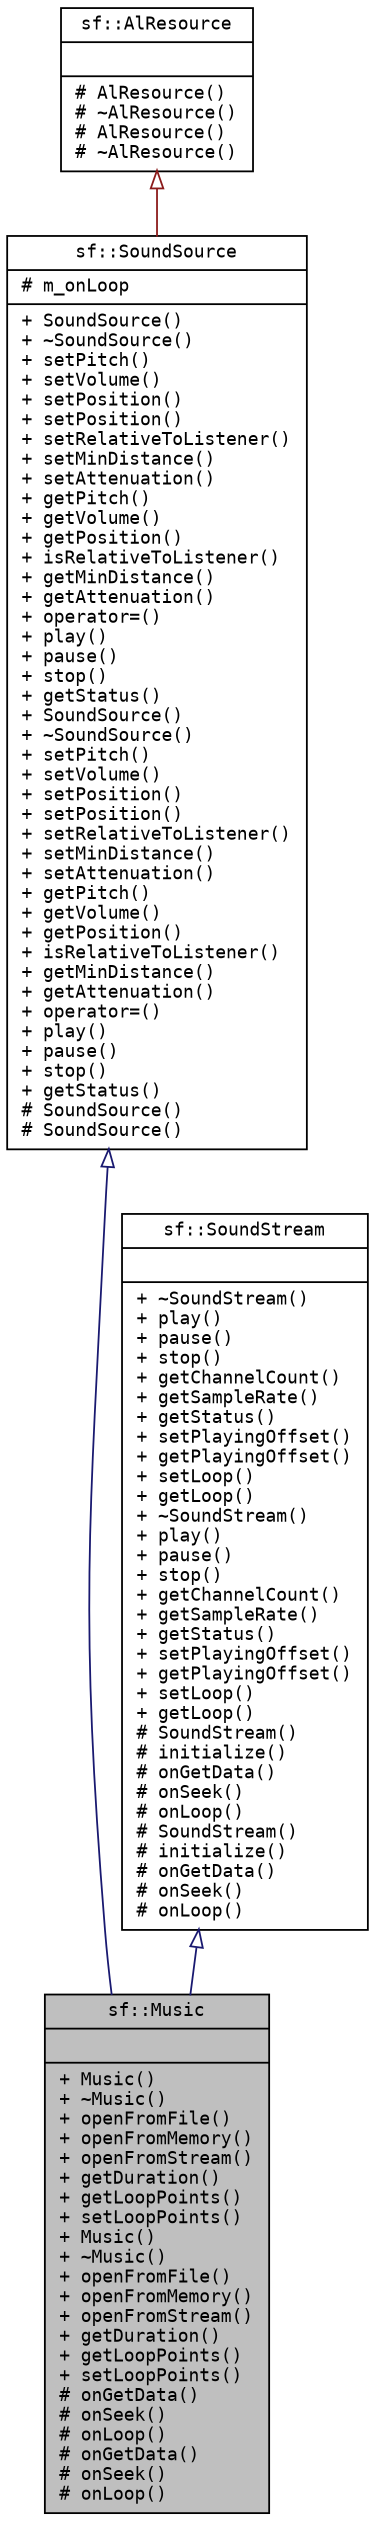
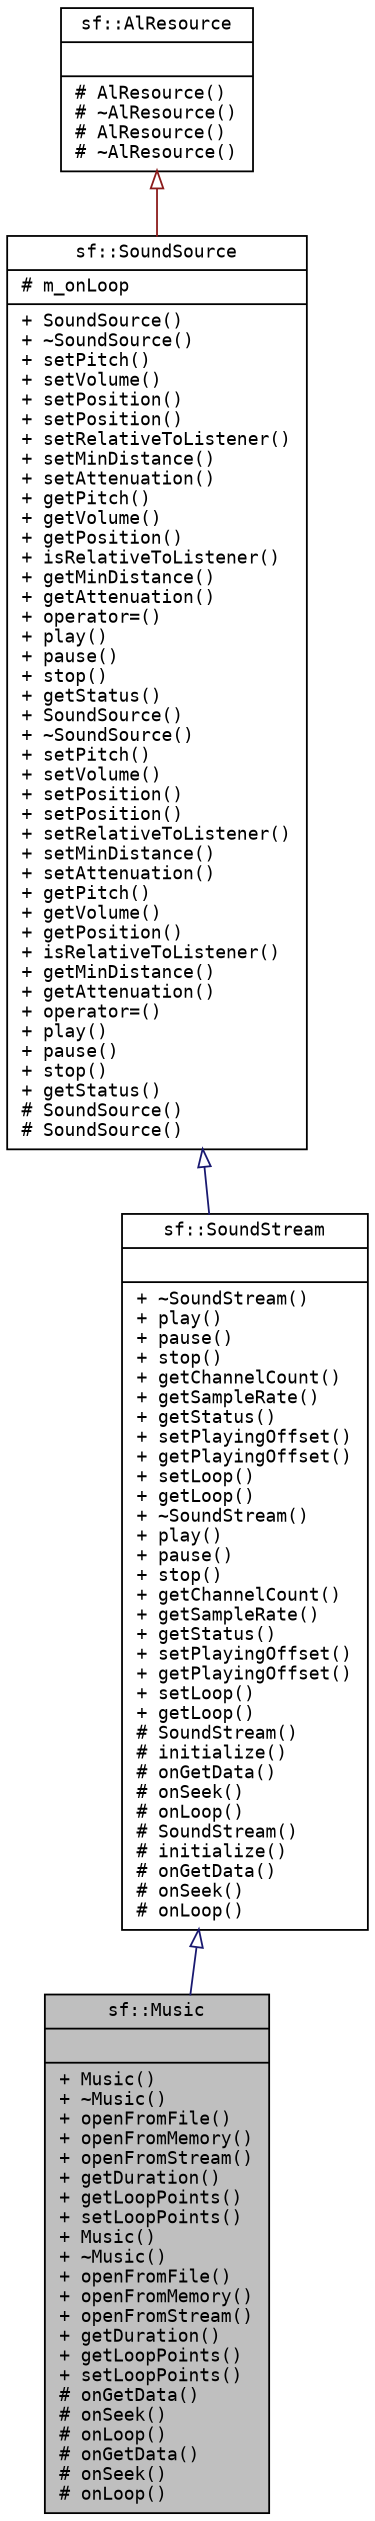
edge "sf::Music" -> "sf::SoundSource": now "sf::SoundStream" -> "sf::SoundSource"
